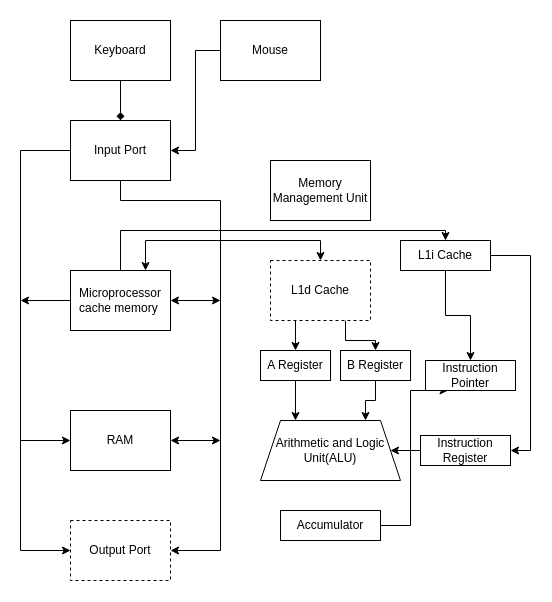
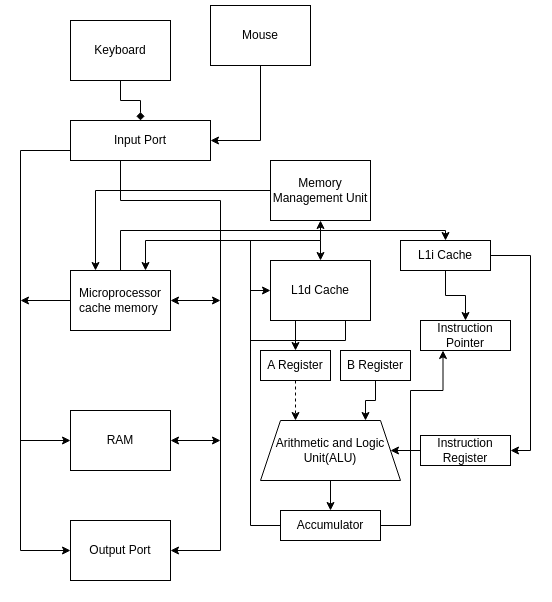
node "Mouse": moved (271, 51) -> (261, 36)
node "Input Port": size 100x60 -> 140x40
edge "Memory Management Unit" -> "Microprocessor cache memory": added
node "L1d Cache": style dashed -> solid
edge "L1d Cache" -> "B Register": now "L1d Cache" -> "Memory Management Unit"
node "Instruction Pointer": moved (471, 376) -> (466, 336)
edge "A Register" -> "Arithmetic and Logic Unit(ALU)": style solid -> dashed
edge "Accumulator" -> "L1d Cache": added
edge "Arithmetic and Logic Unit(ALU)" -> "Accumulator": added
node "Output Port": style dashed -> solid
